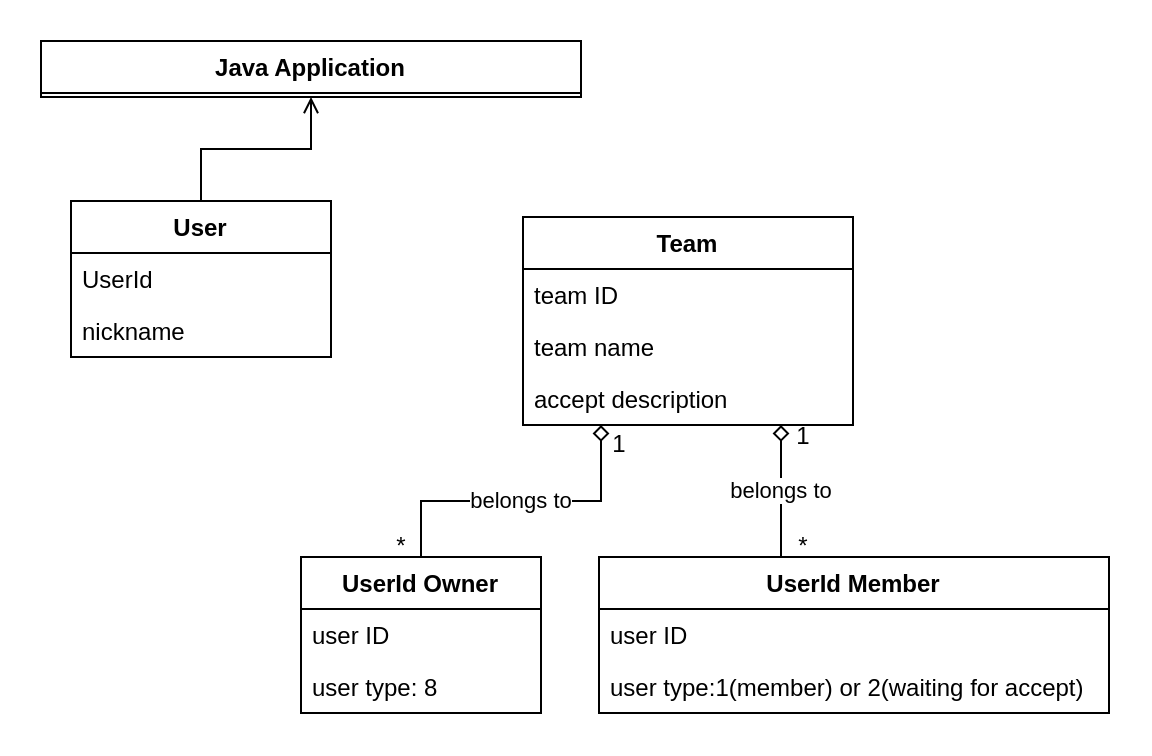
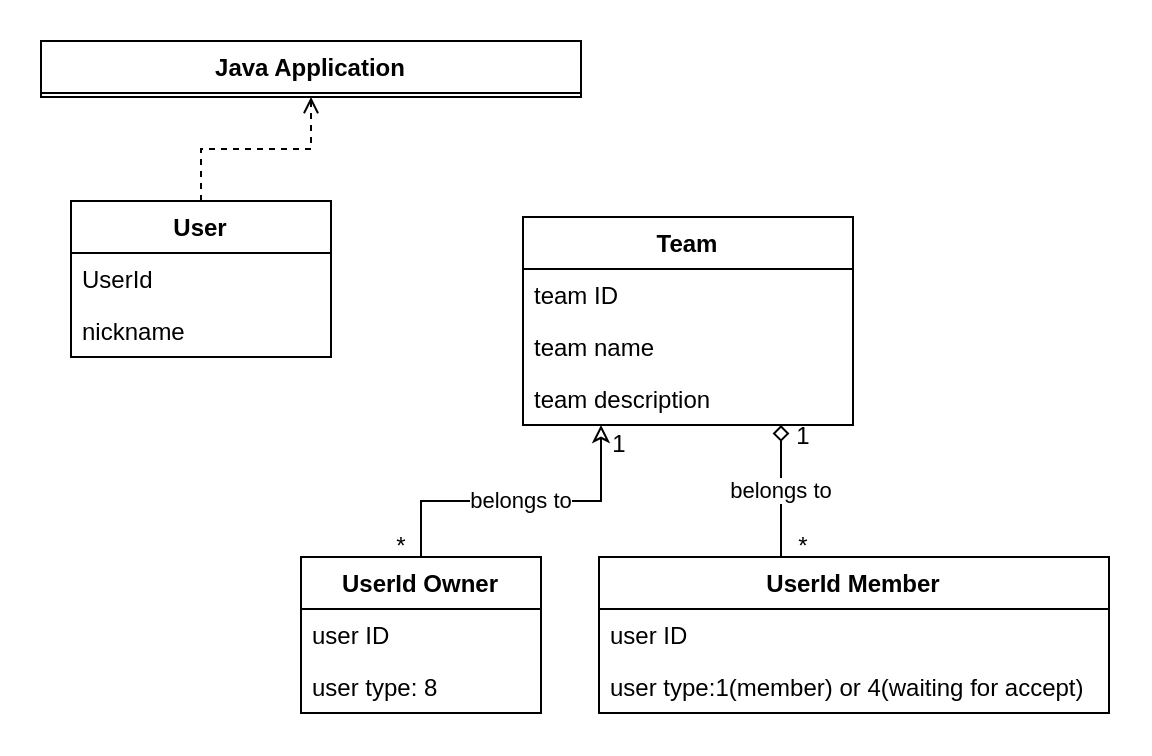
edge "User" -> "Java Application": style solid -> dashed
node "accept description": label "accept description" -> "team description"
edge "UserId Owner" -> "Team": arrowhead diamond -> classic
node "user type:1(member) or 2(waiting for accept)": label "user type:1(member) or 2(waiting for accept)" -> "user type:1(member) or 4(waiting for accept)"
